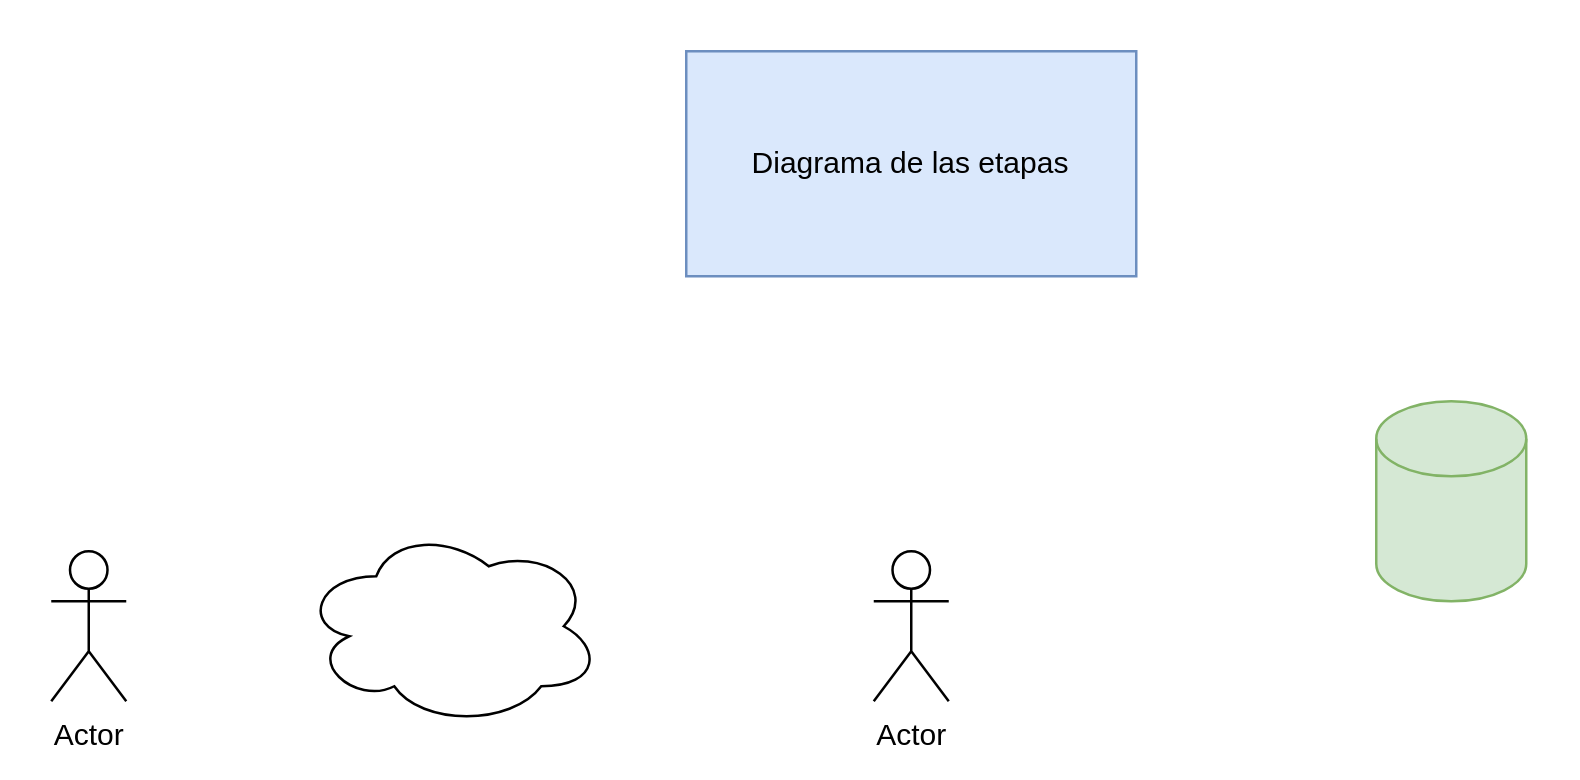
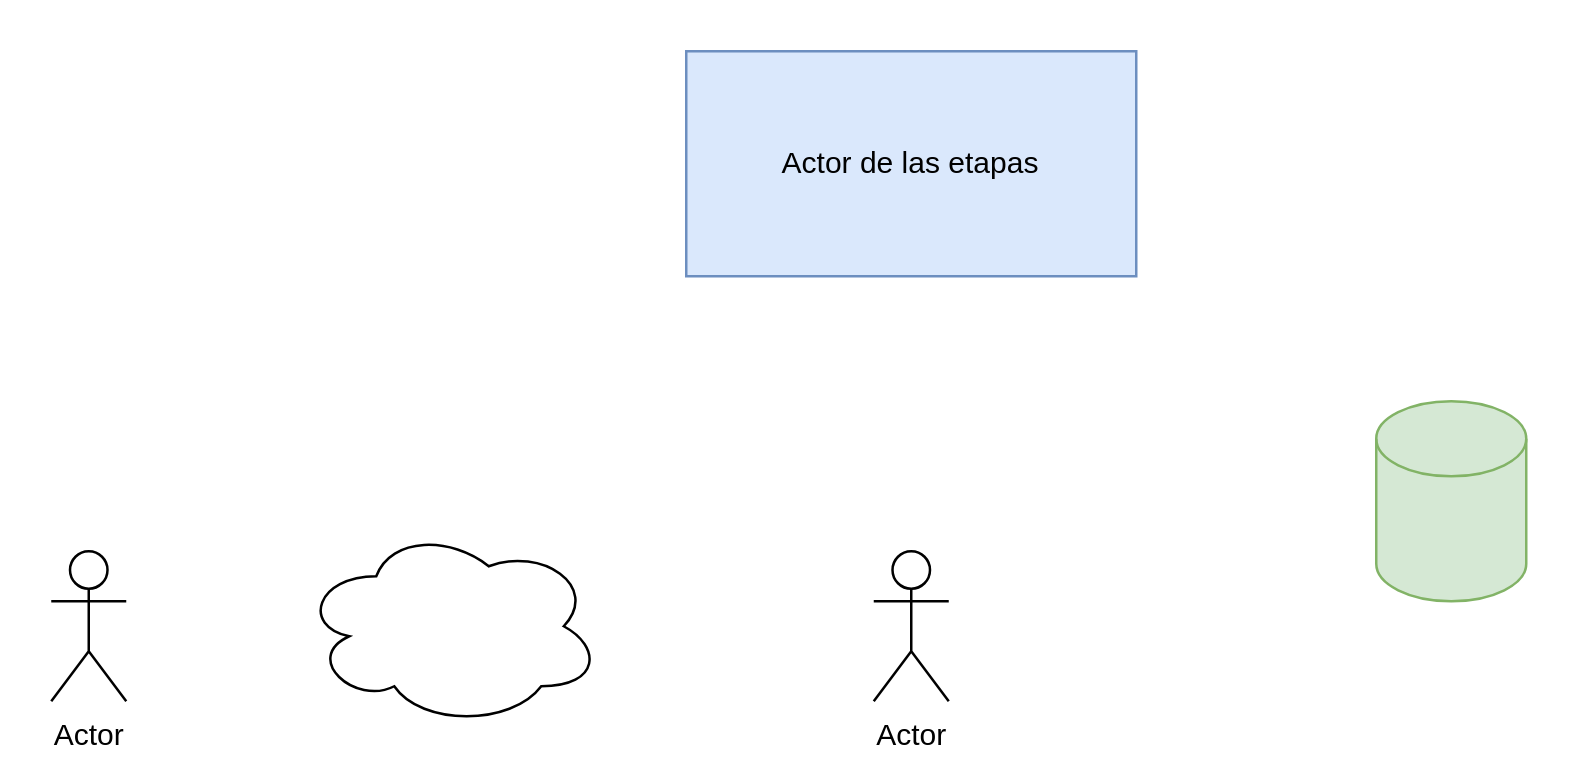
node "Diagrama de las etapas": label "Diagrama de las etapas" -> "Actor de las etapas"
